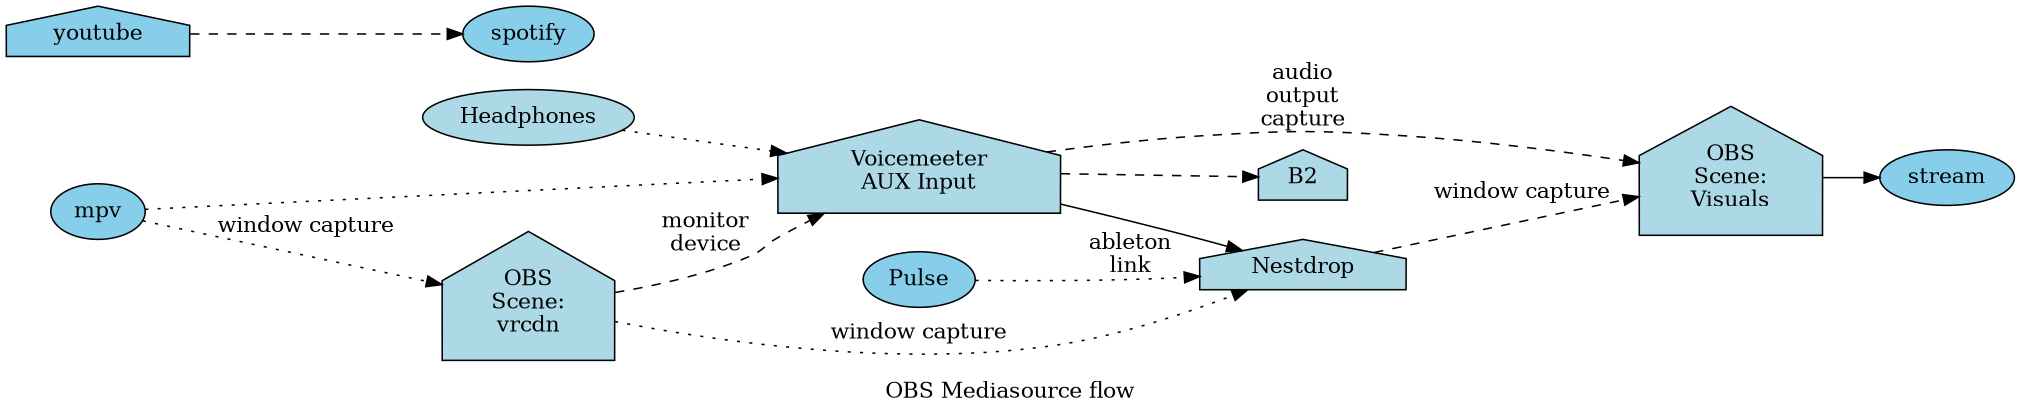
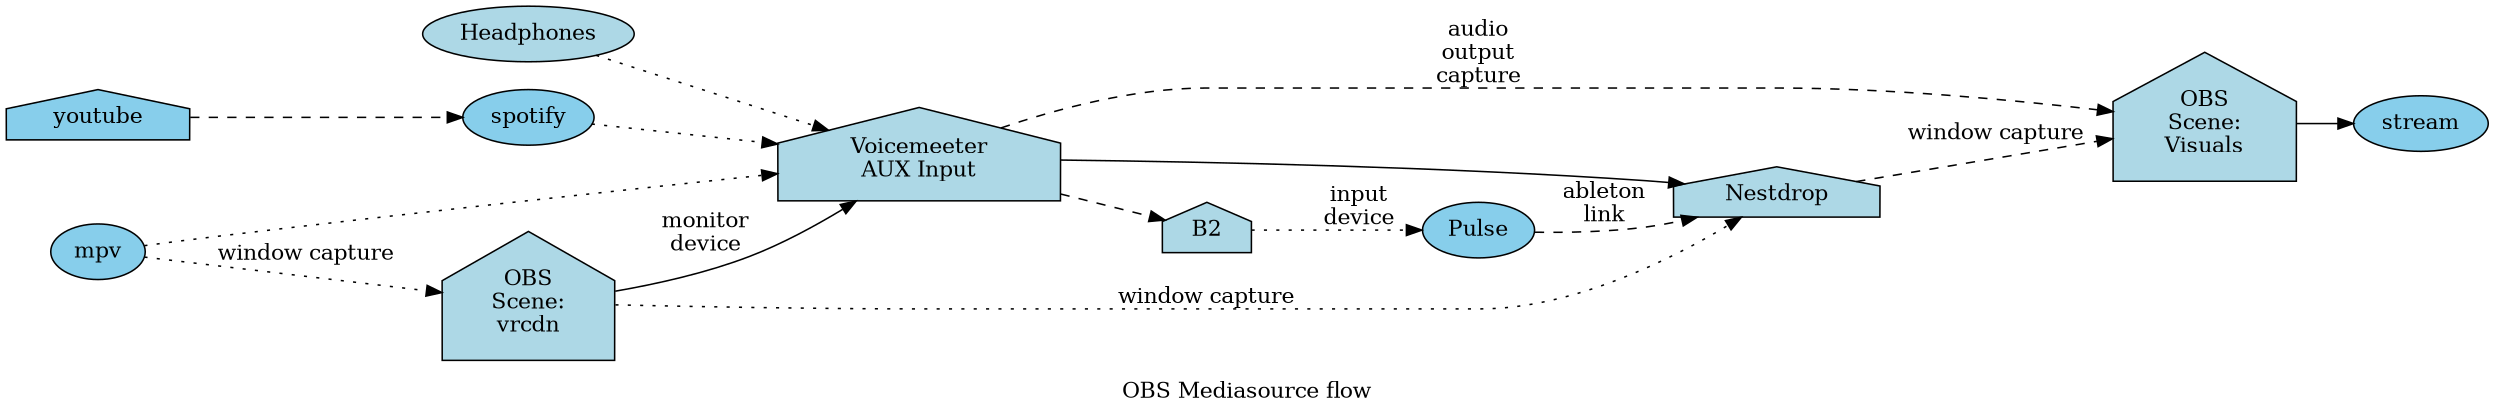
edge "spotify" -> "Voicemeeter AUX Input": added
edge "B2" -> "Pulse": added, label "input device"
edge "OBS Scene: vrcdn" -> "Voicemeeter AUX Input": style dashed -> solid
edge "Pulse" -> "Nestdrop": style dotted -> dashed
